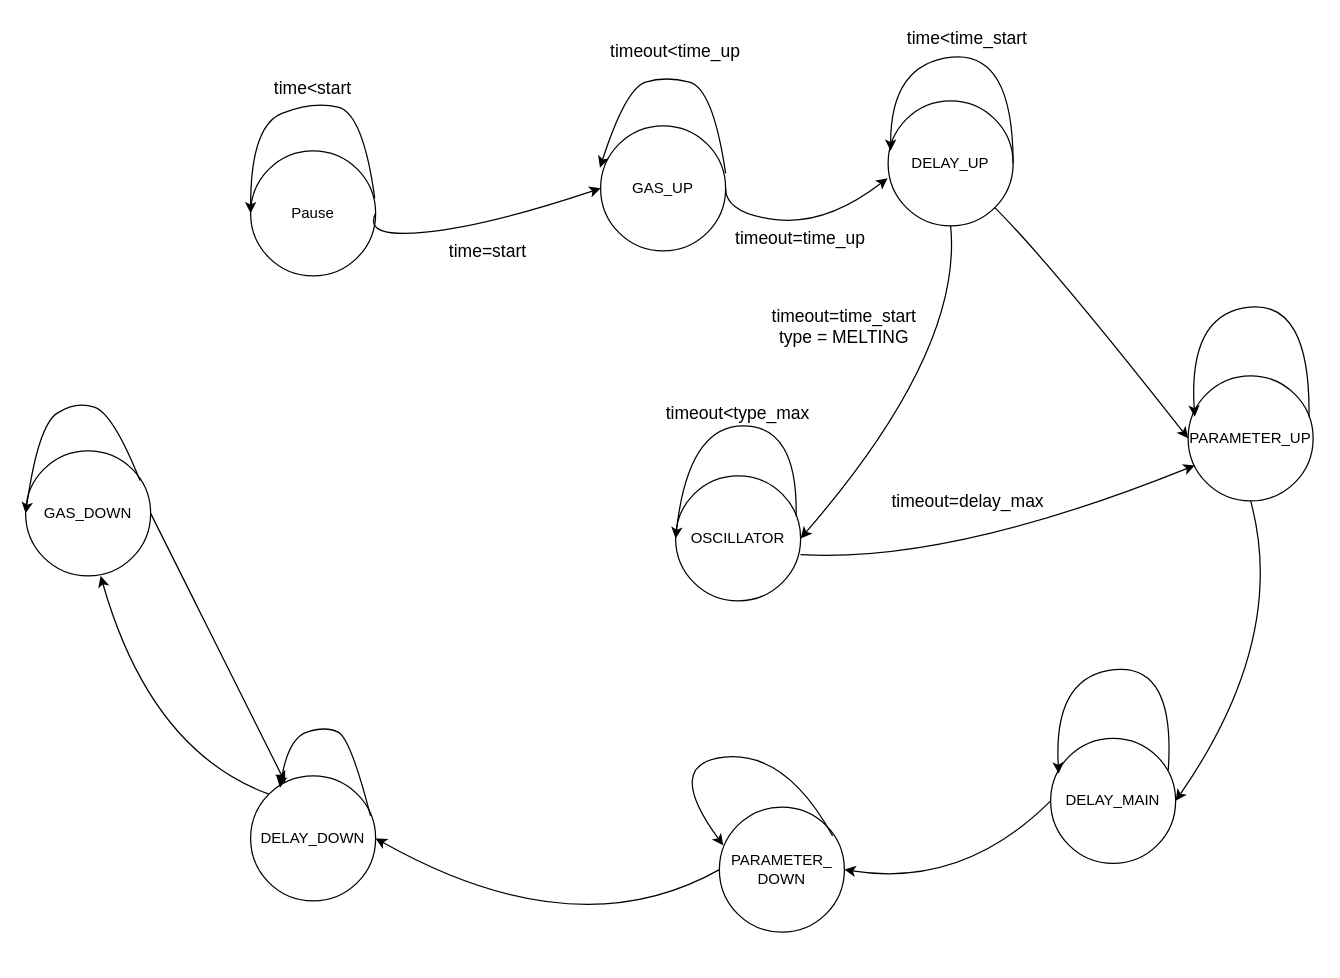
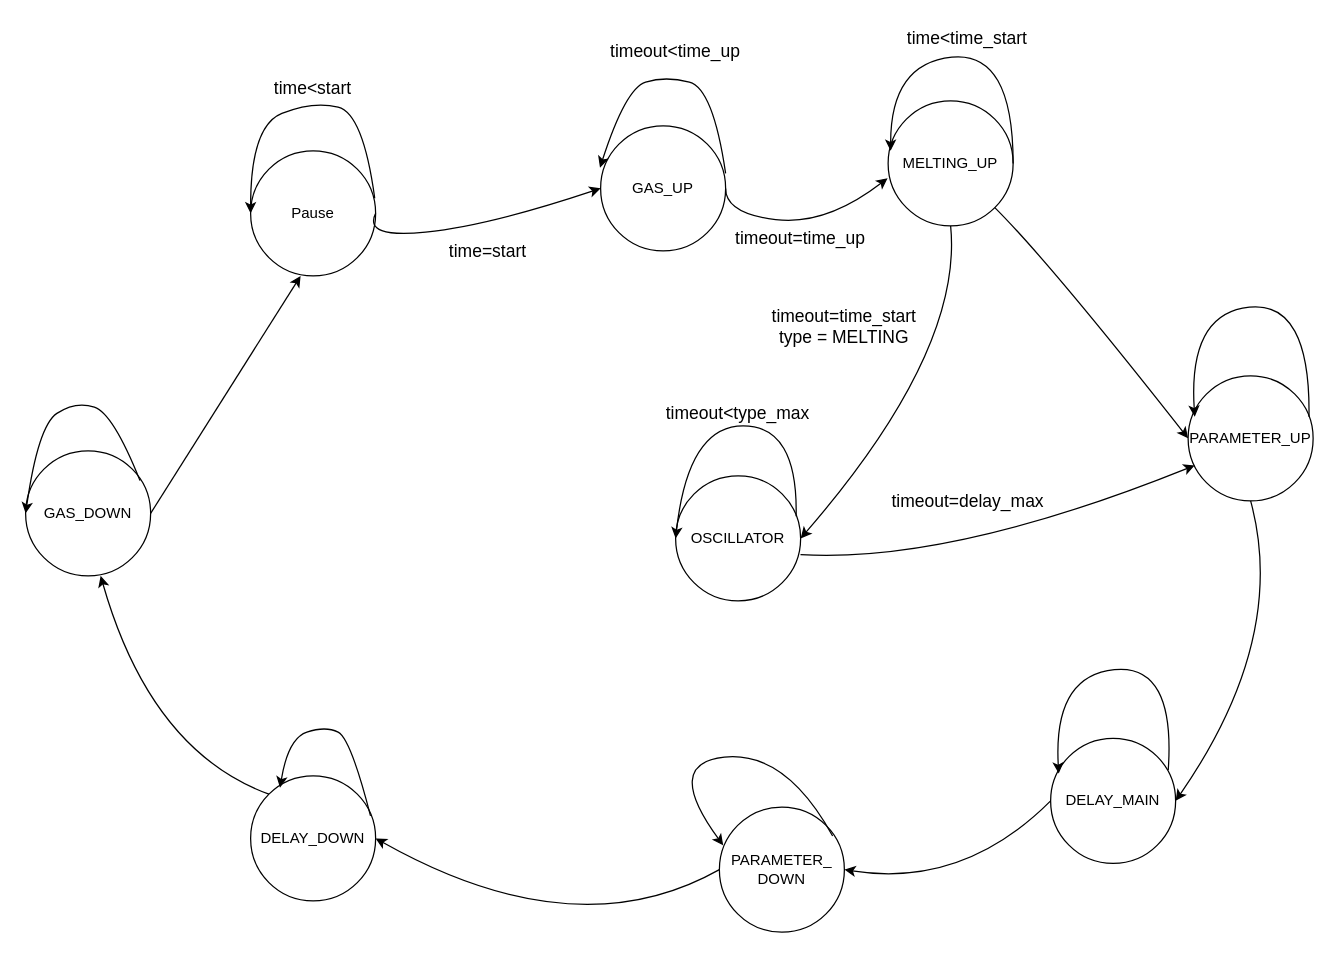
node "DELAY_UP": label "DELAY_UP" -> "MELTING_UP"
edge "GAS_DOWN" -> "DELAY_DOWN": now "GAS_DOWN" -> "Pause"
